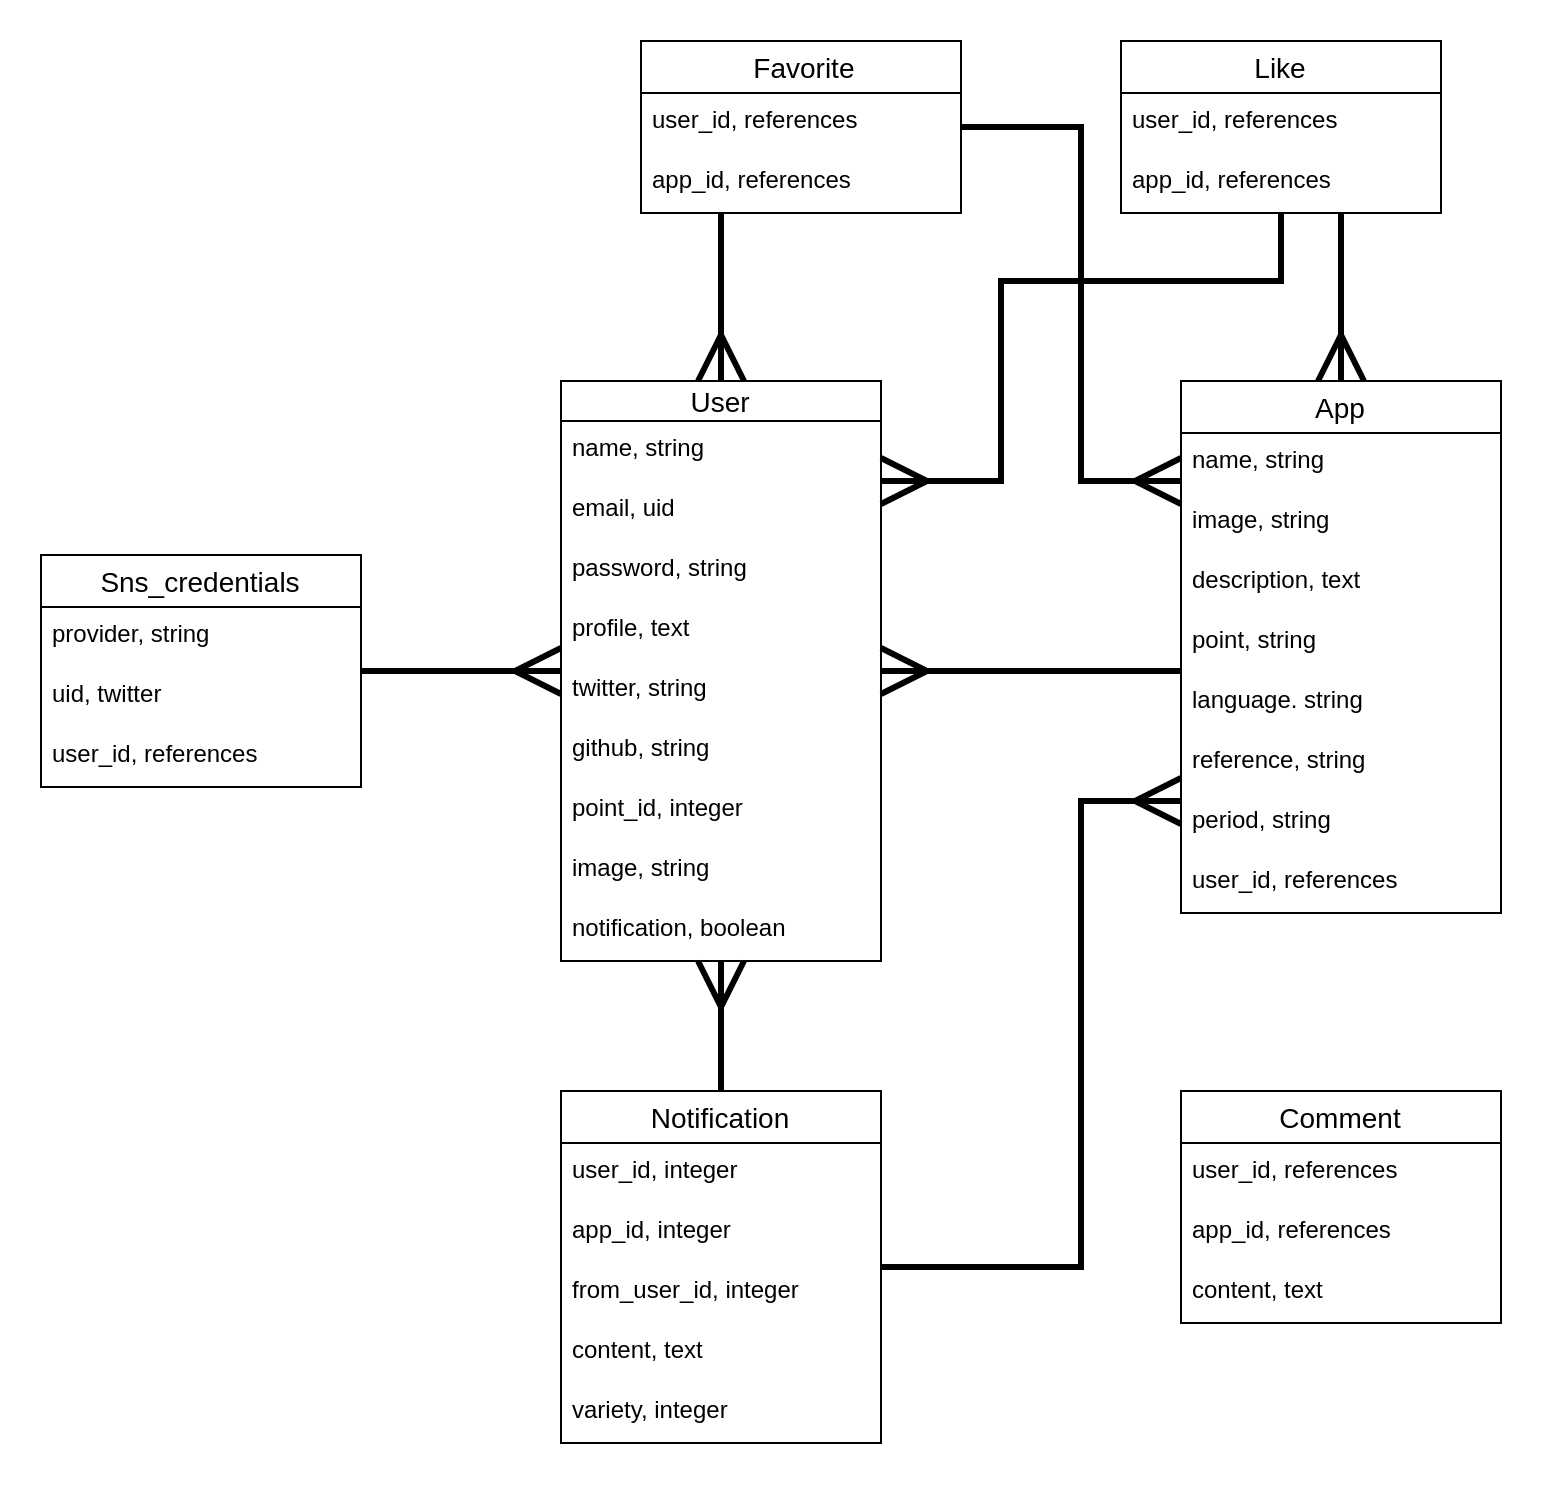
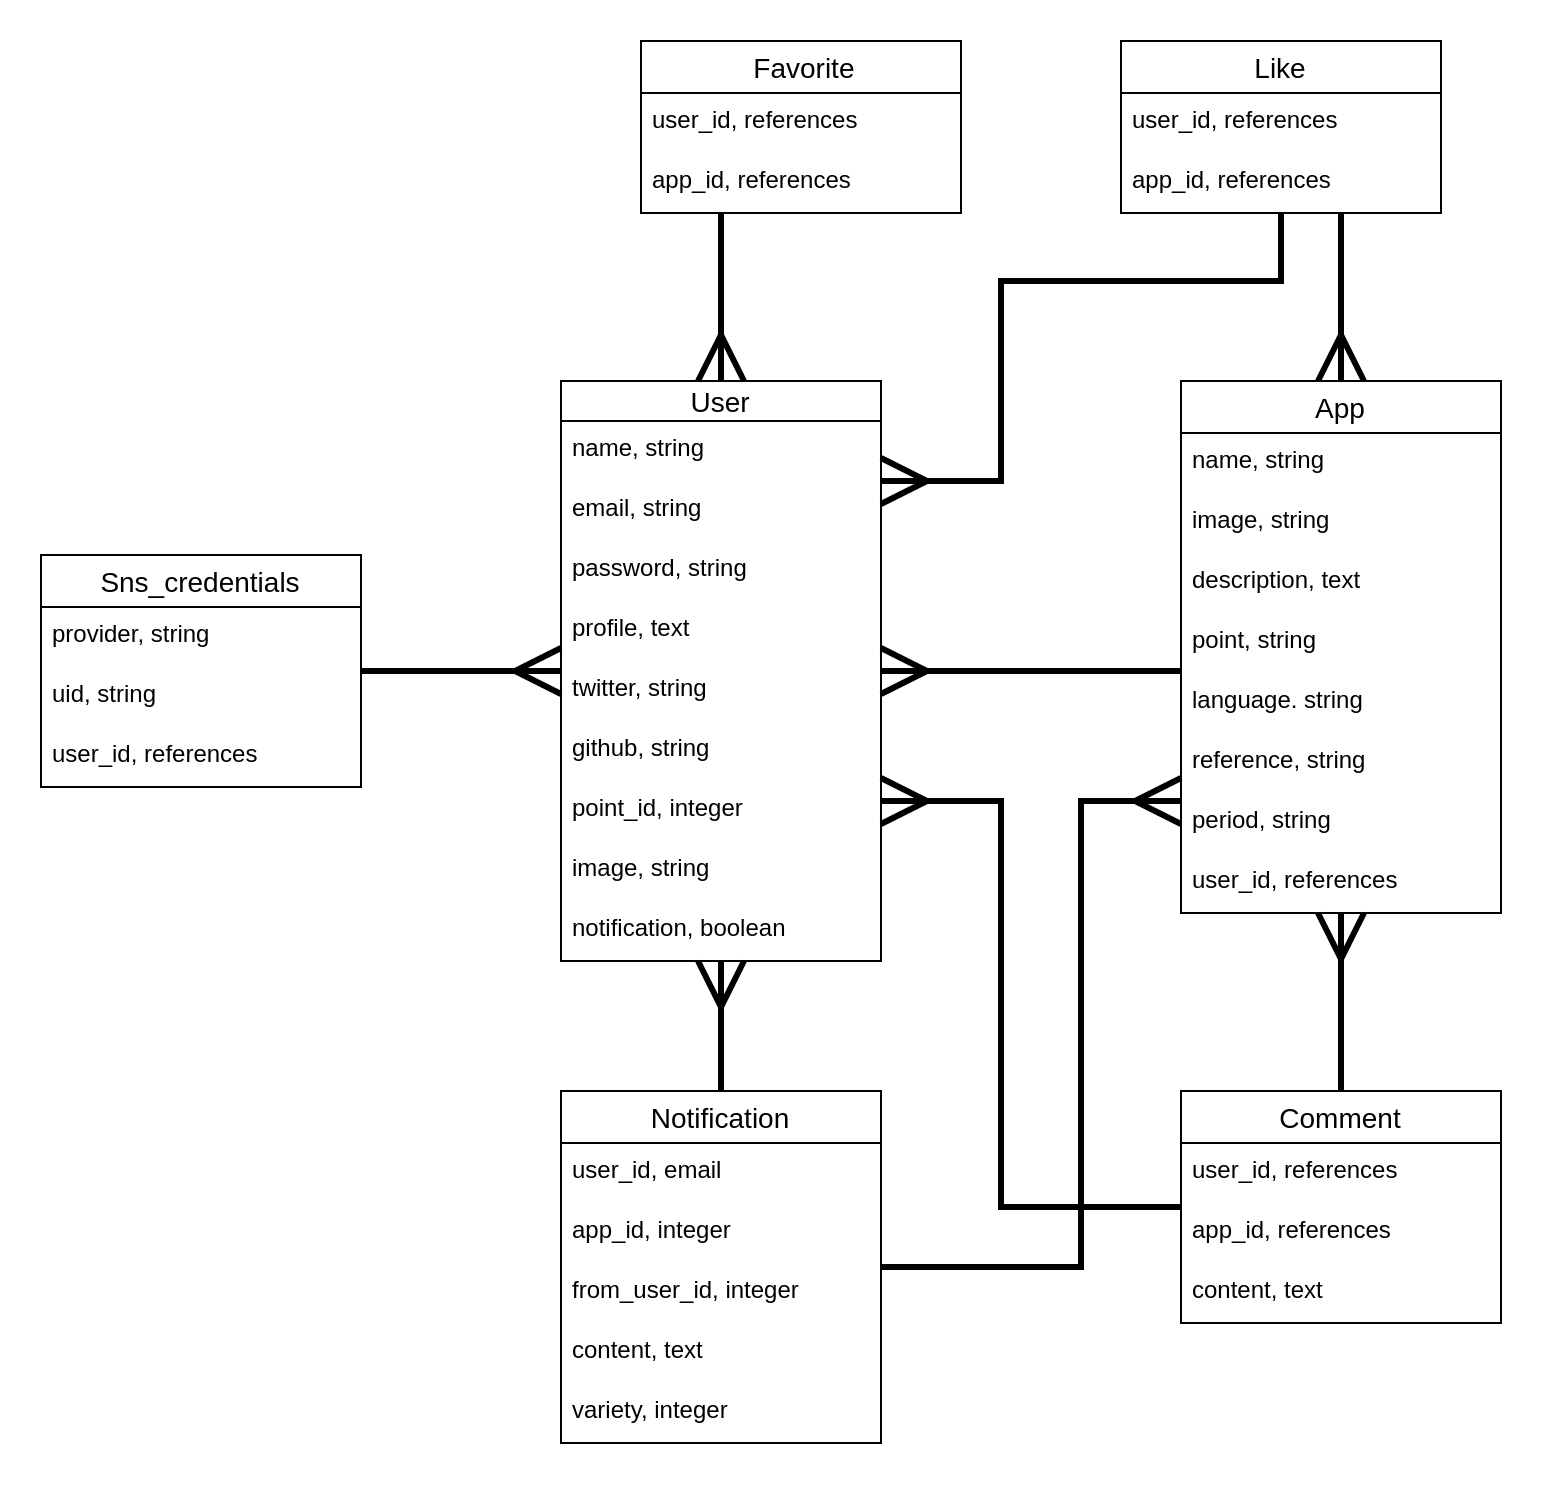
edge "Favorite" -> "App": removed
node "email, uid": label "email, uid" -> "email, string"
node "uid, twitter": label "uid, twitter" -> "uid, string"
edge "Comment" -> "App": added
edge "Comment" -> "User": added
node "user_id, integer": label "user_id, integer" -> "user_id, email"
